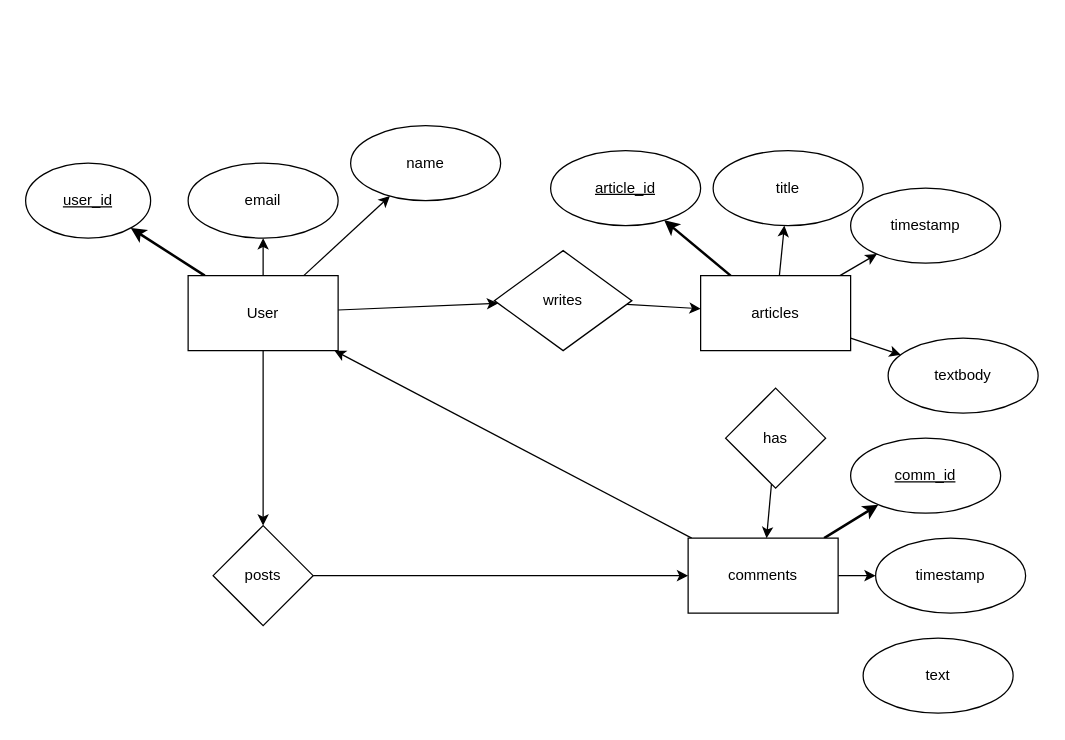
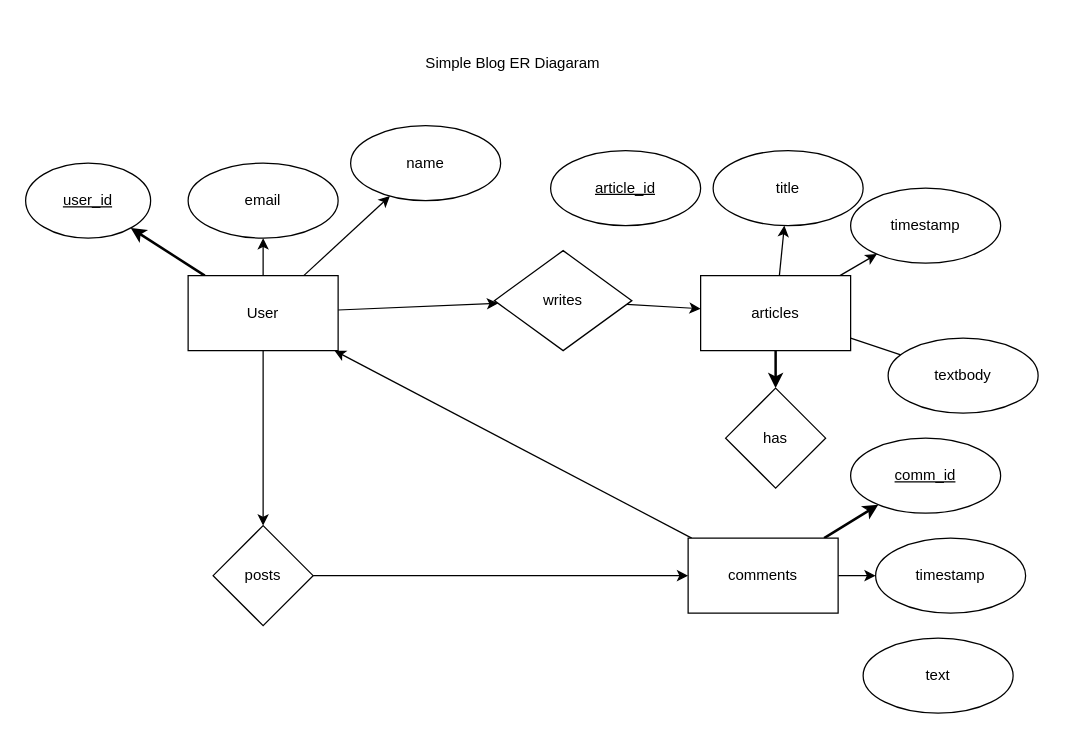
node "Simple Blog ER Diagaram": added
edge "articles" -> "article_id": now "articles" -> "has"
edge "articles" -> "textbody": arrowhead classic -> none
edge "has" -> "comments": removed
